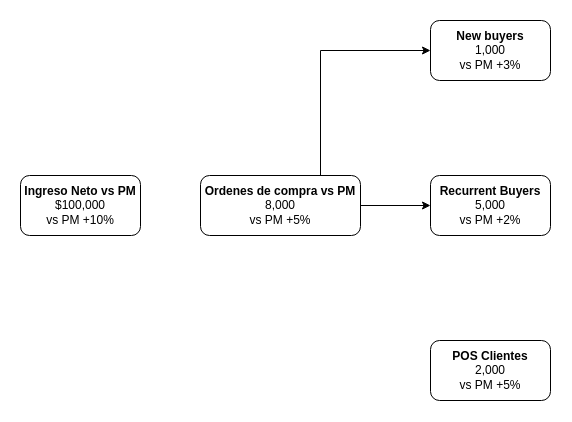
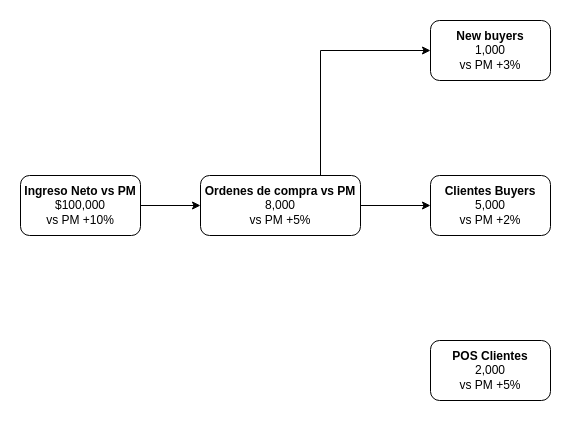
edge "Ingreso Neto vs PM $100,000 vs PM +10%" -> "Ordenes de compra vs PM 8,000 vs PM +5%": added
node "Recurrent Buyers 5,000 vs PM +2%": label "Recurrent Buyers 5,000 vs PM +2%" -> "Clientes Buyers 5,000 vs PM +2%"
